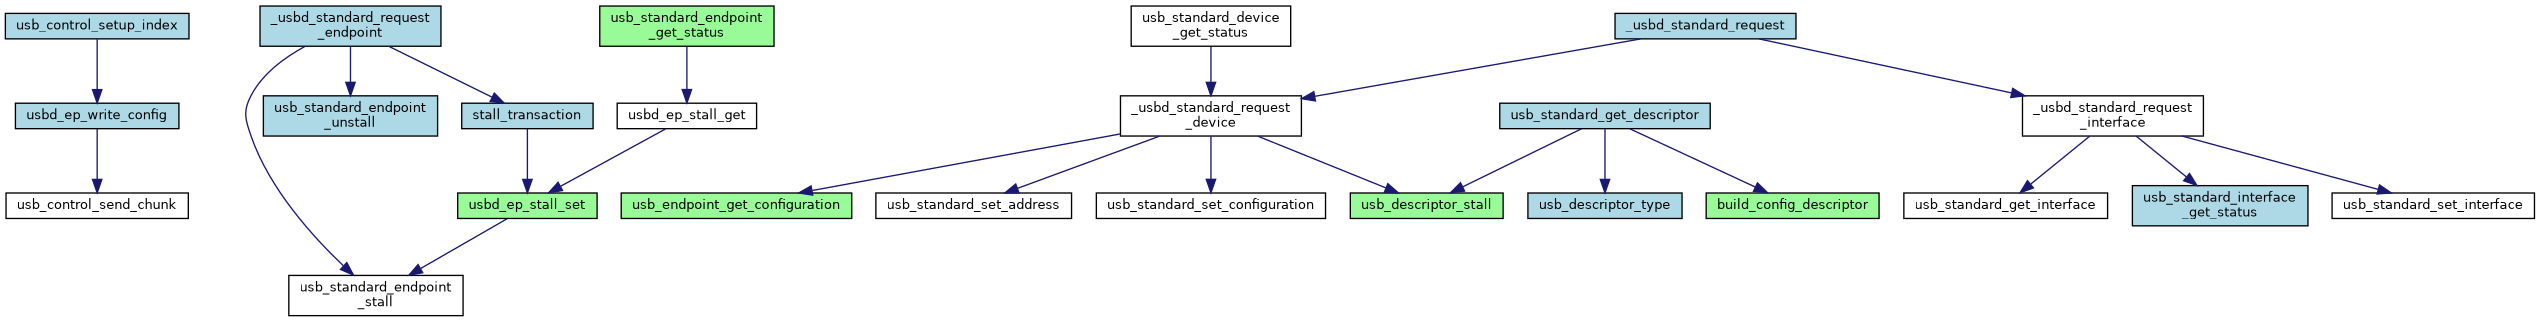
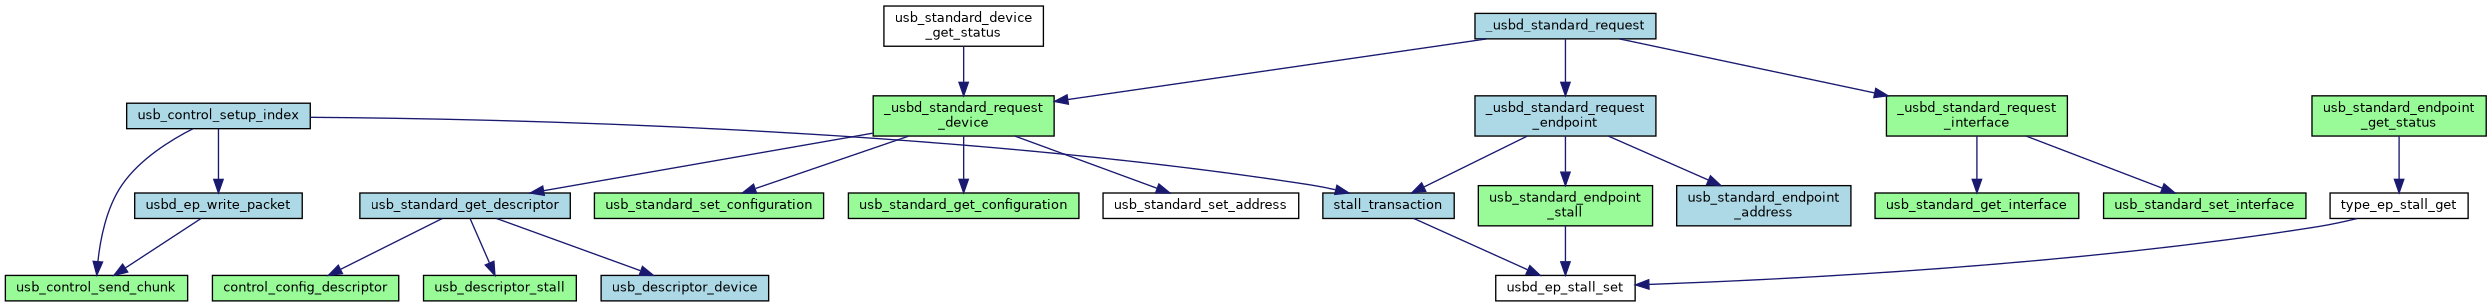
edge "_usbd_standard_request" -> "_usbd_standard_request _endpoint": added
node "usbd_ep_write_config": label "usbd_ep_write_config" -> "usbd_ep_write_packet"
node "usb_standard_endpoint _unstall": label "usb_standard_endpoint _unstall" -> "usb_standard_endpoint _address"
node "usbd_ep_stall_get": label "usbd_ep_stall_get" -> "type_ep_stall_get"
node "_usbd_standard_request _device": fillcolor white -> palegreen
node "_usbd_standard_request _interface": fillcolor white -> palegreen
edge "usb_control_setup_index" -> "stall_transaction": added
edge "_usbd_standard_request _device" -> "usb_descriptor_stall": now "_usbd_standard_request _device" -> "usb_standard_get_descriptor"
edge "usb_control_setup_index" -> "usb_control_send_chunk": added
node "usb_control_send_chunk": fillcolor white -> palegreen
node "usbd_ep_stall_set": fillcolor palegreen -> white
node "usb_endpoint_get_configuration": label "usb_endpoint_get_configuration" -> "usb_standard_get_configuration"
node "usb_standard_set_configuration": fillcolor white -> palegreen
node "usb_descriptor_type": label "usb_descriptor_type" -> "usb_descriptor_device"
node "build_config_descriptor": label "build_config_descriptor" -> "control_config_descriptor"
node "usb_standard_get_interface": fillcolor white -> palegreen
node "usb_standard_interface _get_status": removed
node "usb_standard_set_interface": fillcolor white -> palegreen
edge "usbd_ep_stall_set" -> "usb_standard_endpoint _stall": reversed
node "usb_standard_endpoint _stall": fillcolor white -> palegreen
